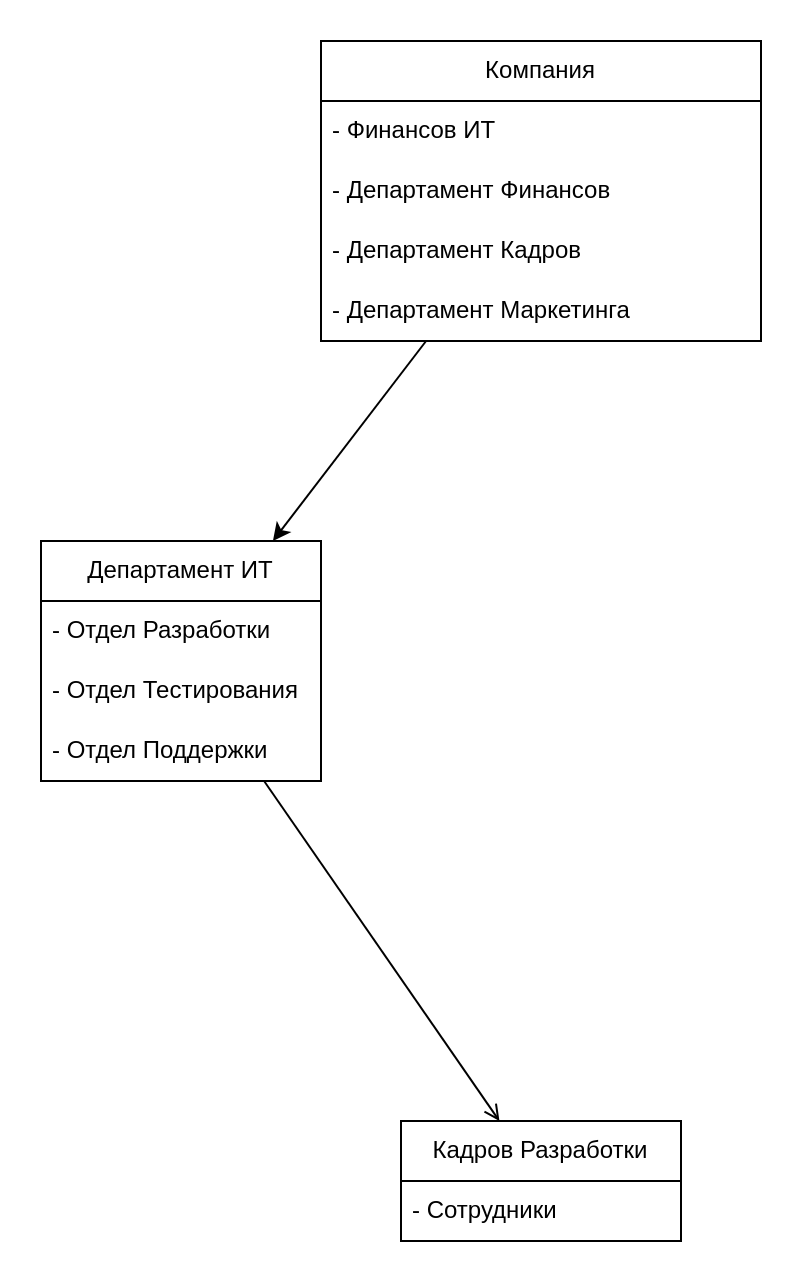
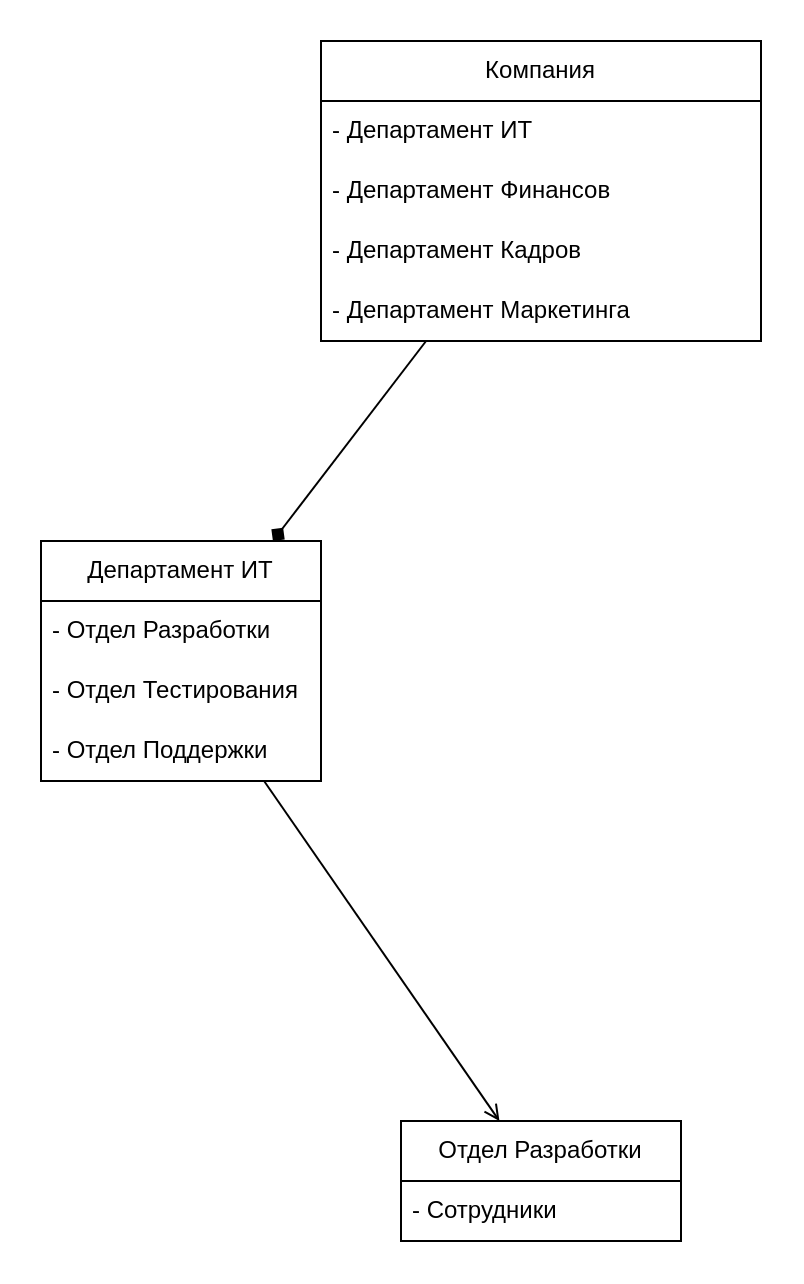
node "- Финансов ИТ": label "- Финансов ИТ" -> "- Департамент ИТ"
edge "Компания" -> "Департамент ИТ": arrowhead classic -> diamond
node "Кадров Разработки": label "Кадров Разработки" -> "Отдел Разработки"
